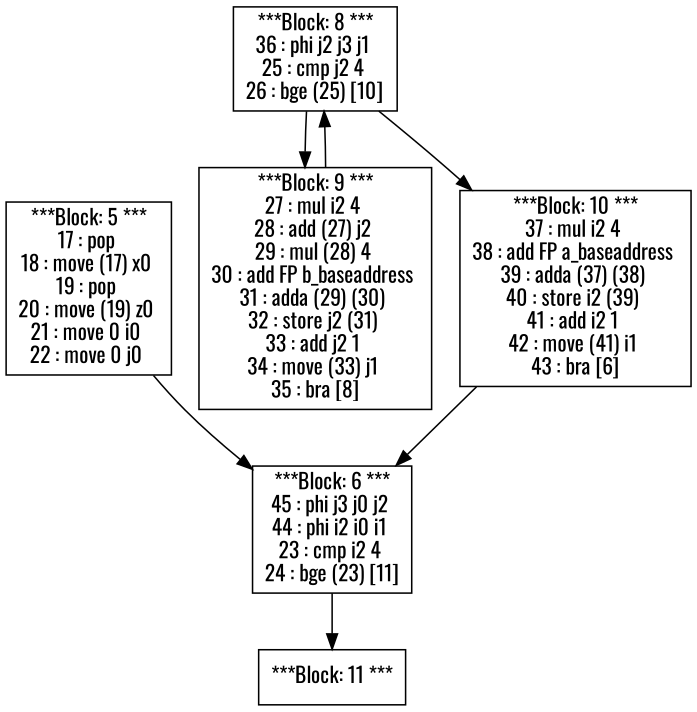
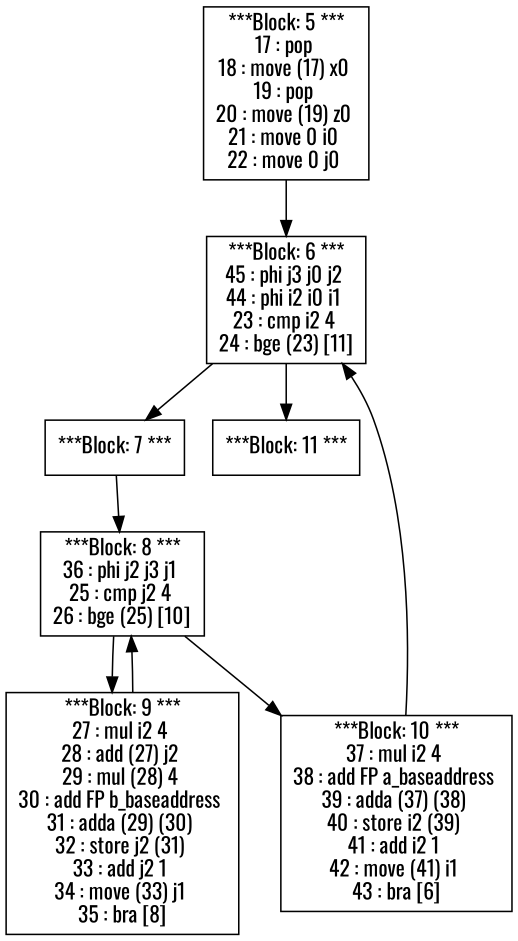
node "***Block: 7 ***": added
